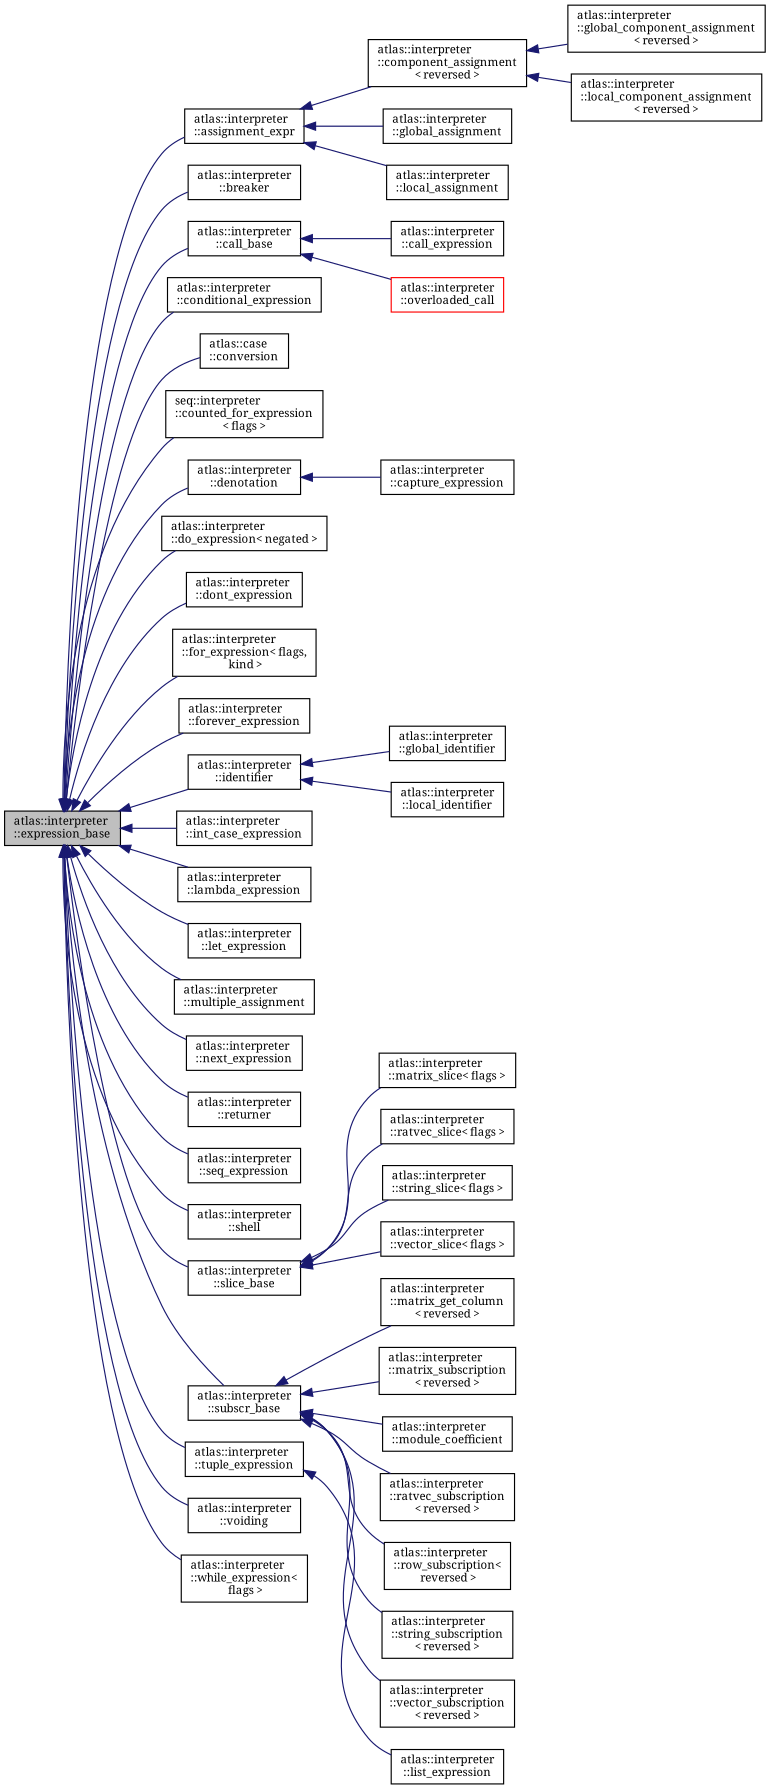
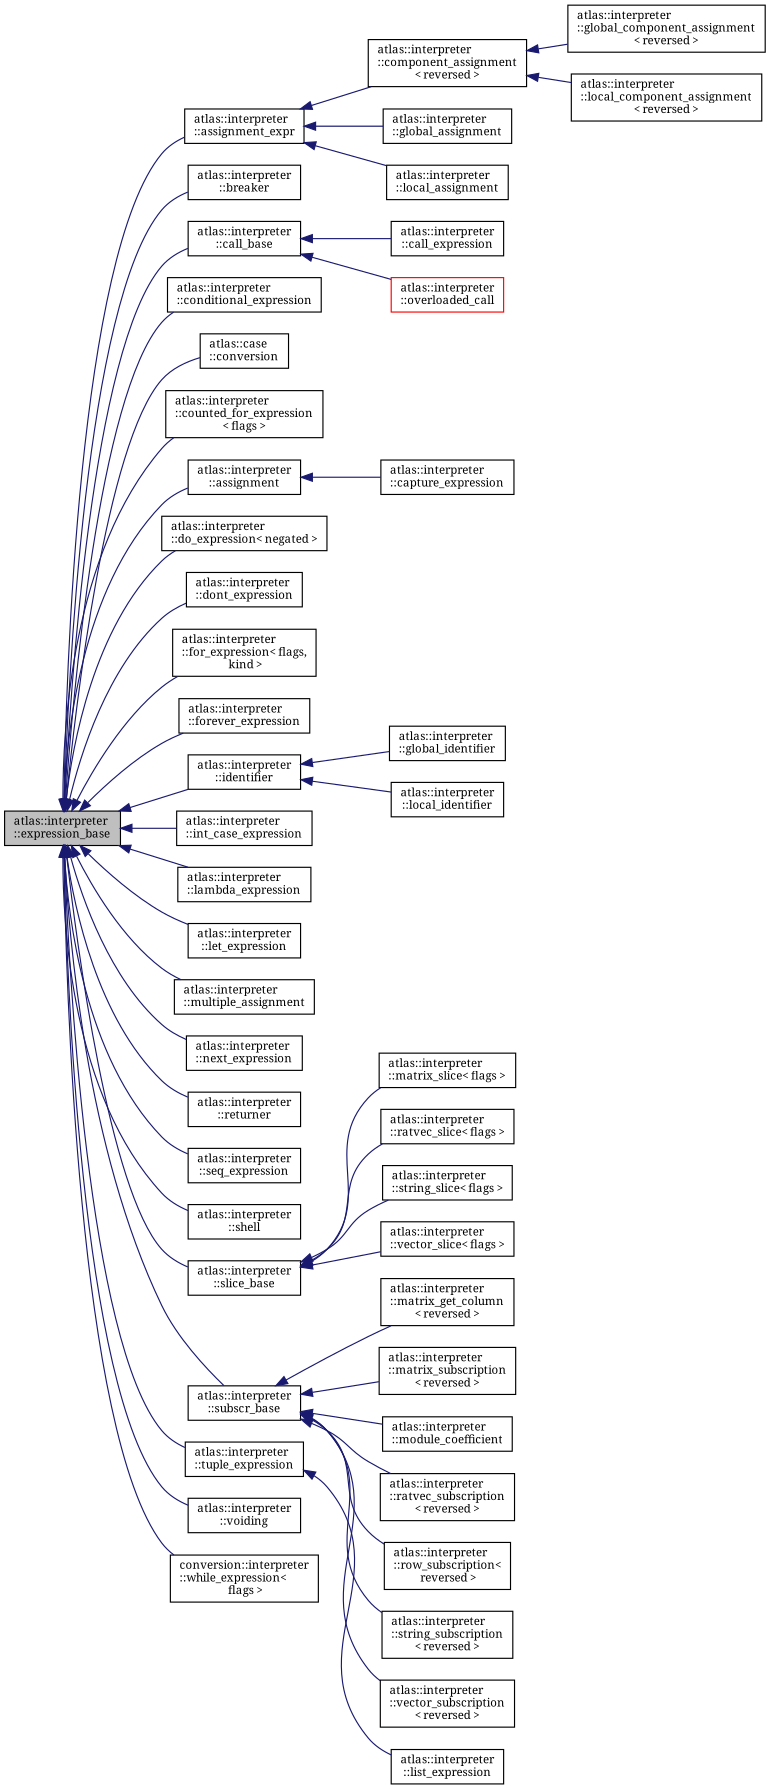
node "seq::interpreter ::counted_for_expression < flags >": label "seq::interpreter ::counted_for_expression < flags >" -> "atlas::interpreter ::counted_for_expression < flags >"
node "atlas::interpreter ::denotation": label "atlas::interpreter ::denotation" -> "atlas::interpreter ::assignment"
node "atlas::interpreter ::while_expression< flags >": label "atlas::interpreter ::while_expression< flags >" -> "conversion::interpreter ::while_expression< flags >"
